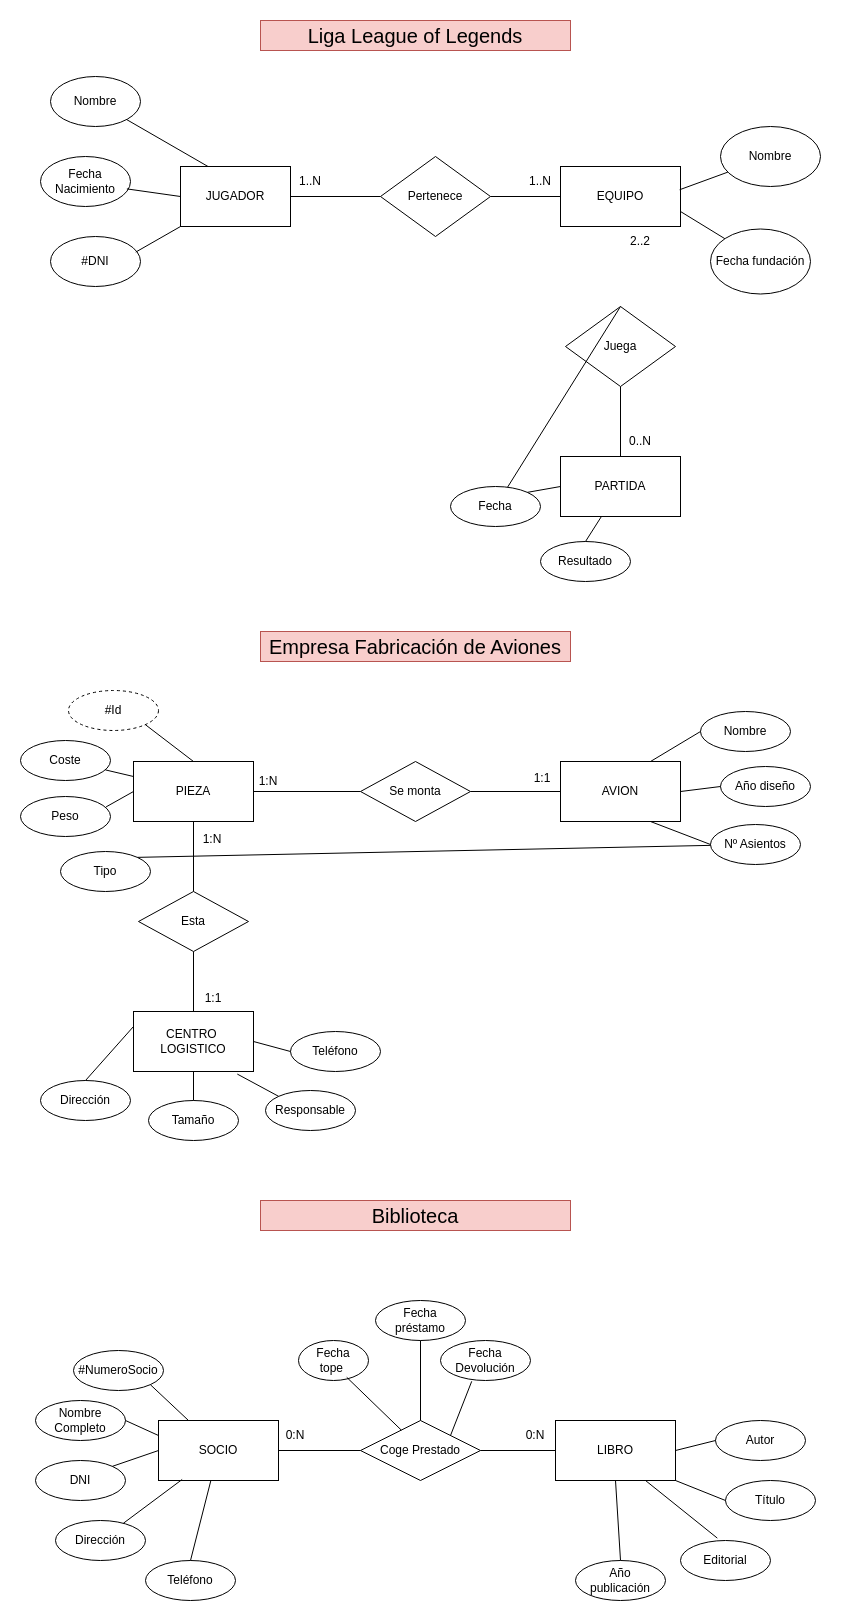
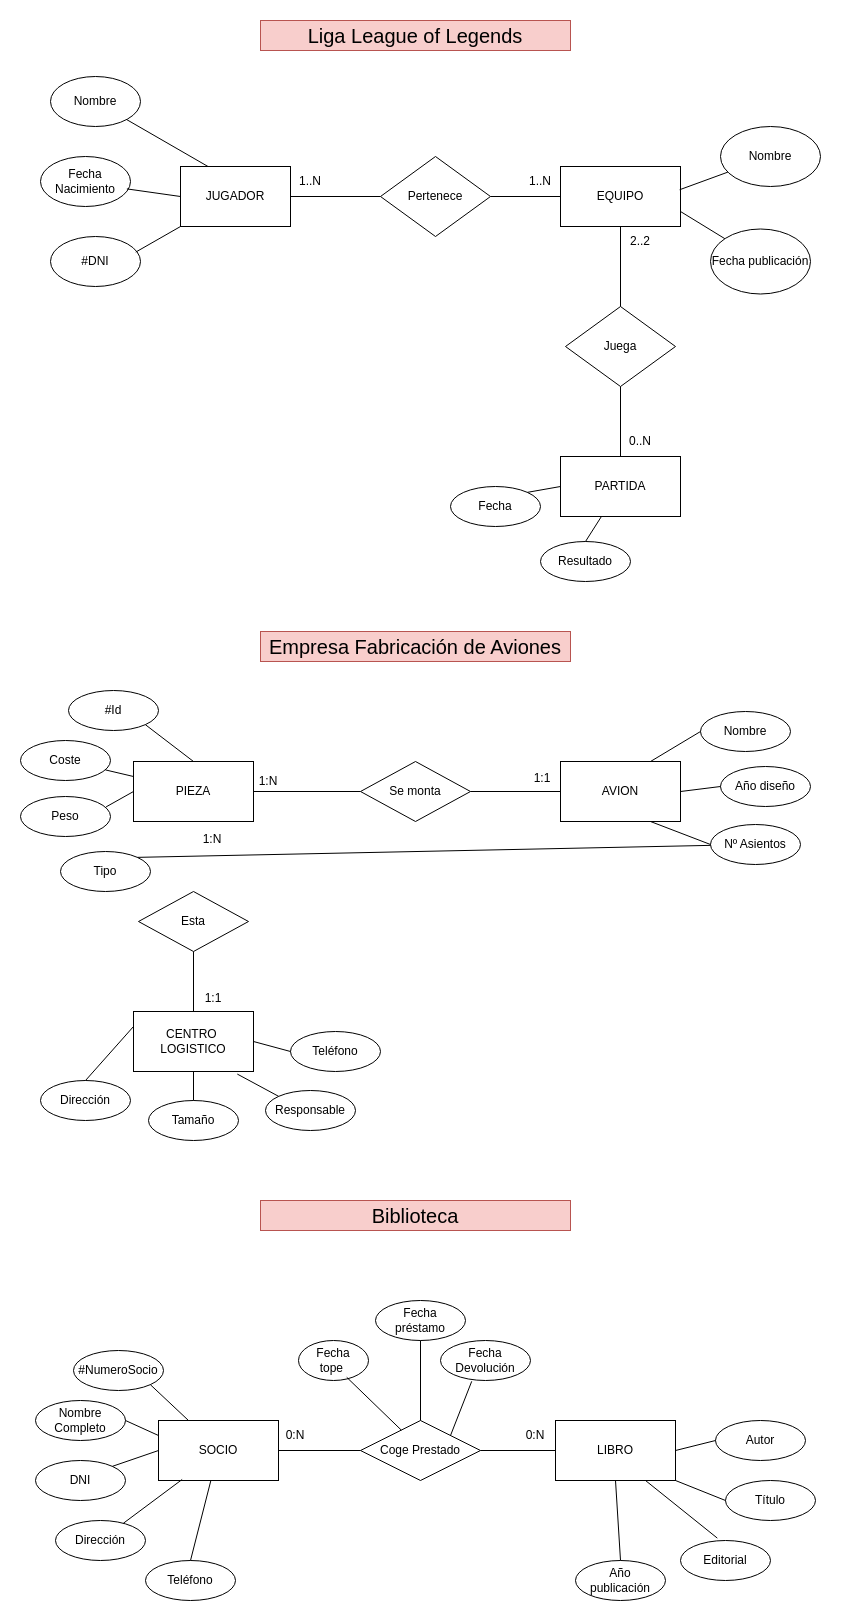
node "Fecha fundación": label "Fecha fundación" -> "Fecha publicación"
edge "Juega" -- "Fecha": now "Juega" -- "EQUIPO"
node "#Id": style dashed -> solid
edge "PIEZA" -- "Esta": removed
